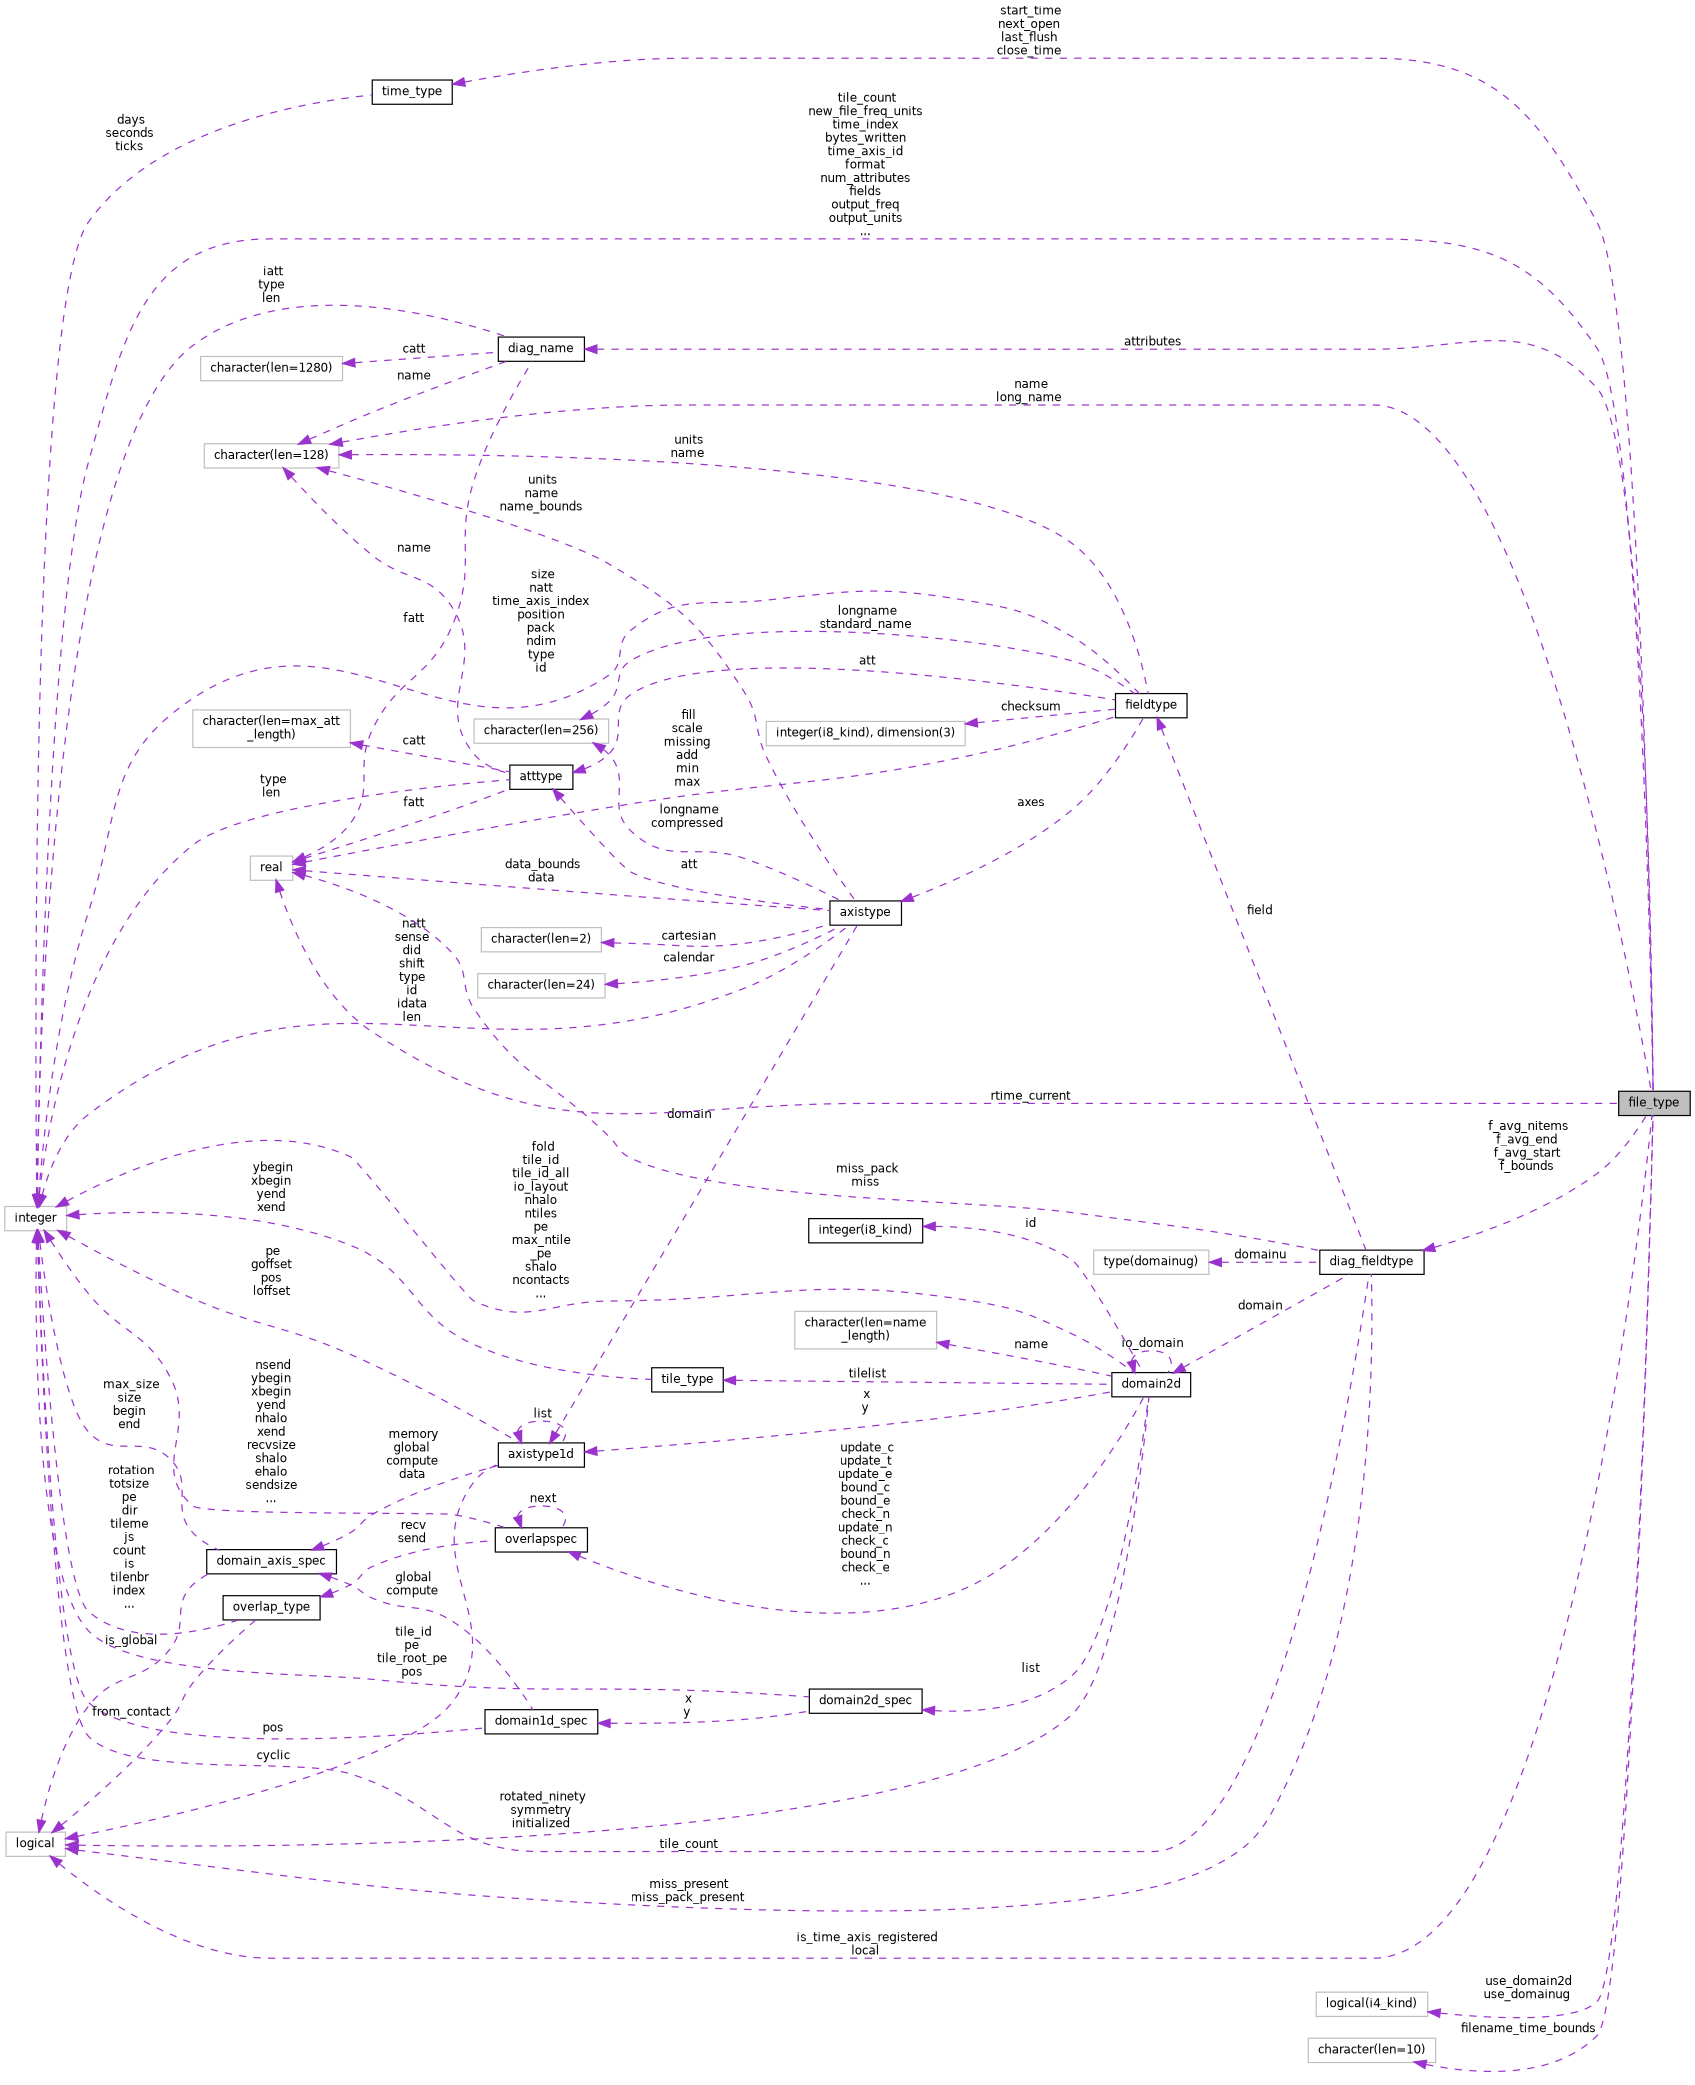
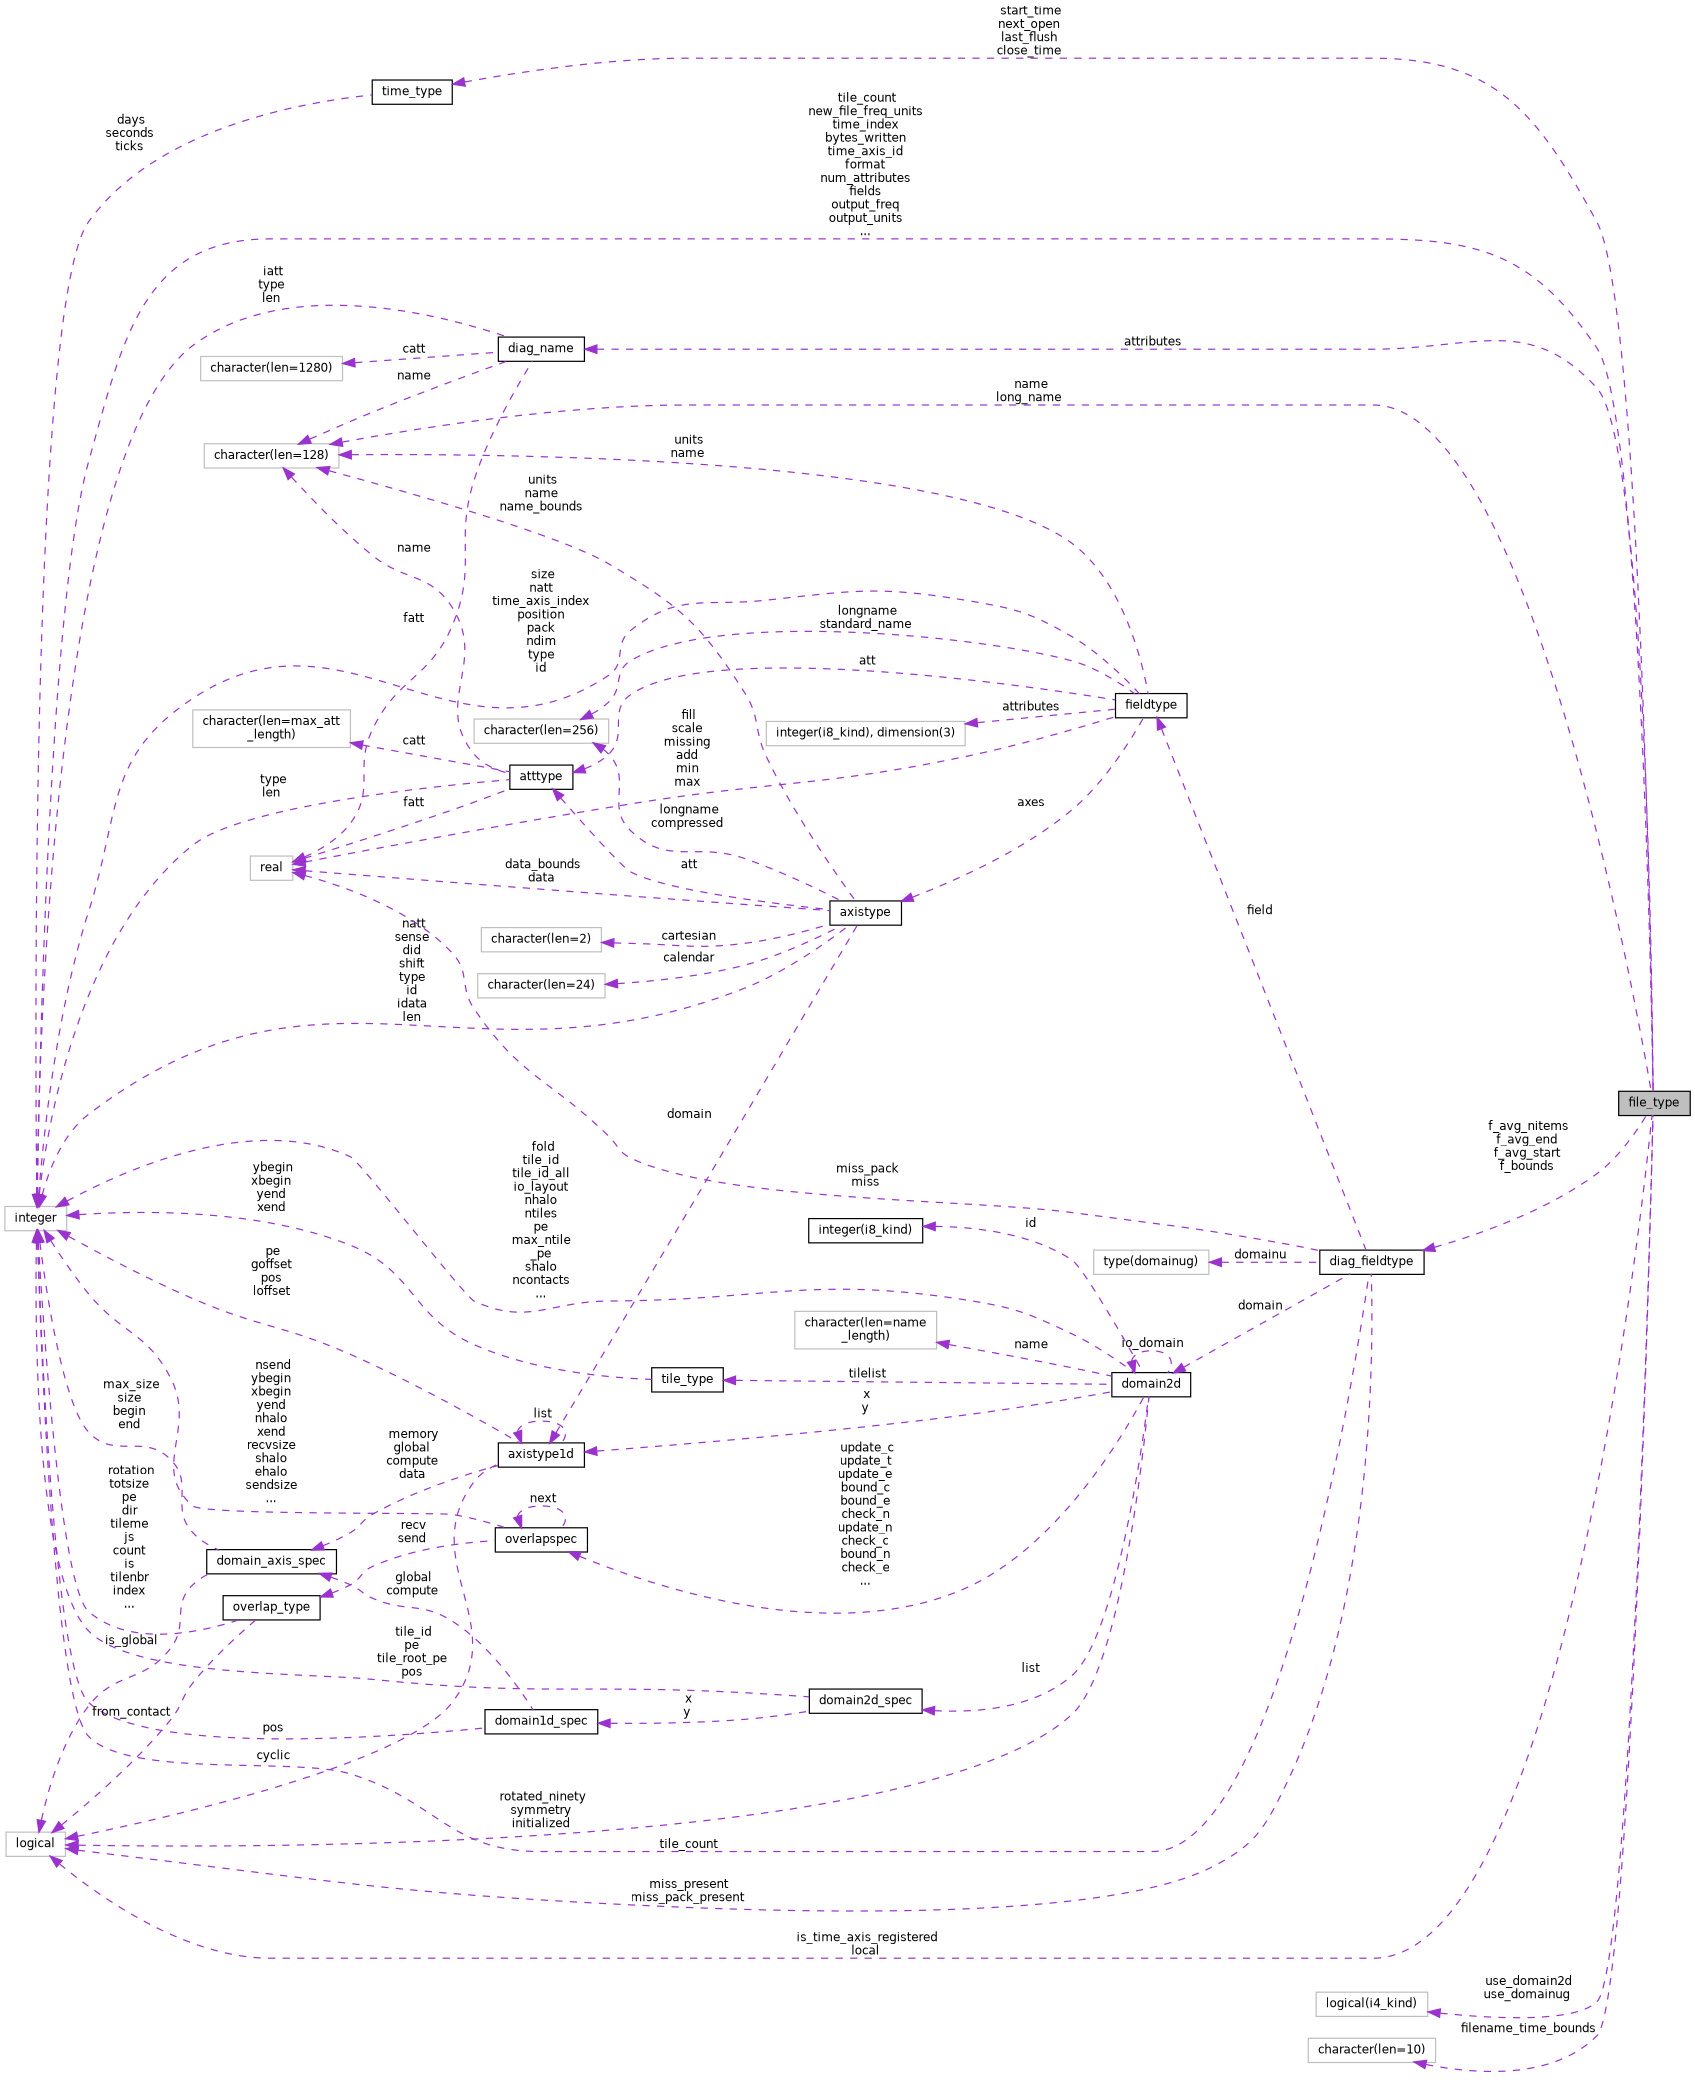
edge "fieldtype" -> "integer(i8_kind), dimension(3)": label " checksum" -> " attributes"
edge "file_type" -> "real": removed, label "rtime_current"
